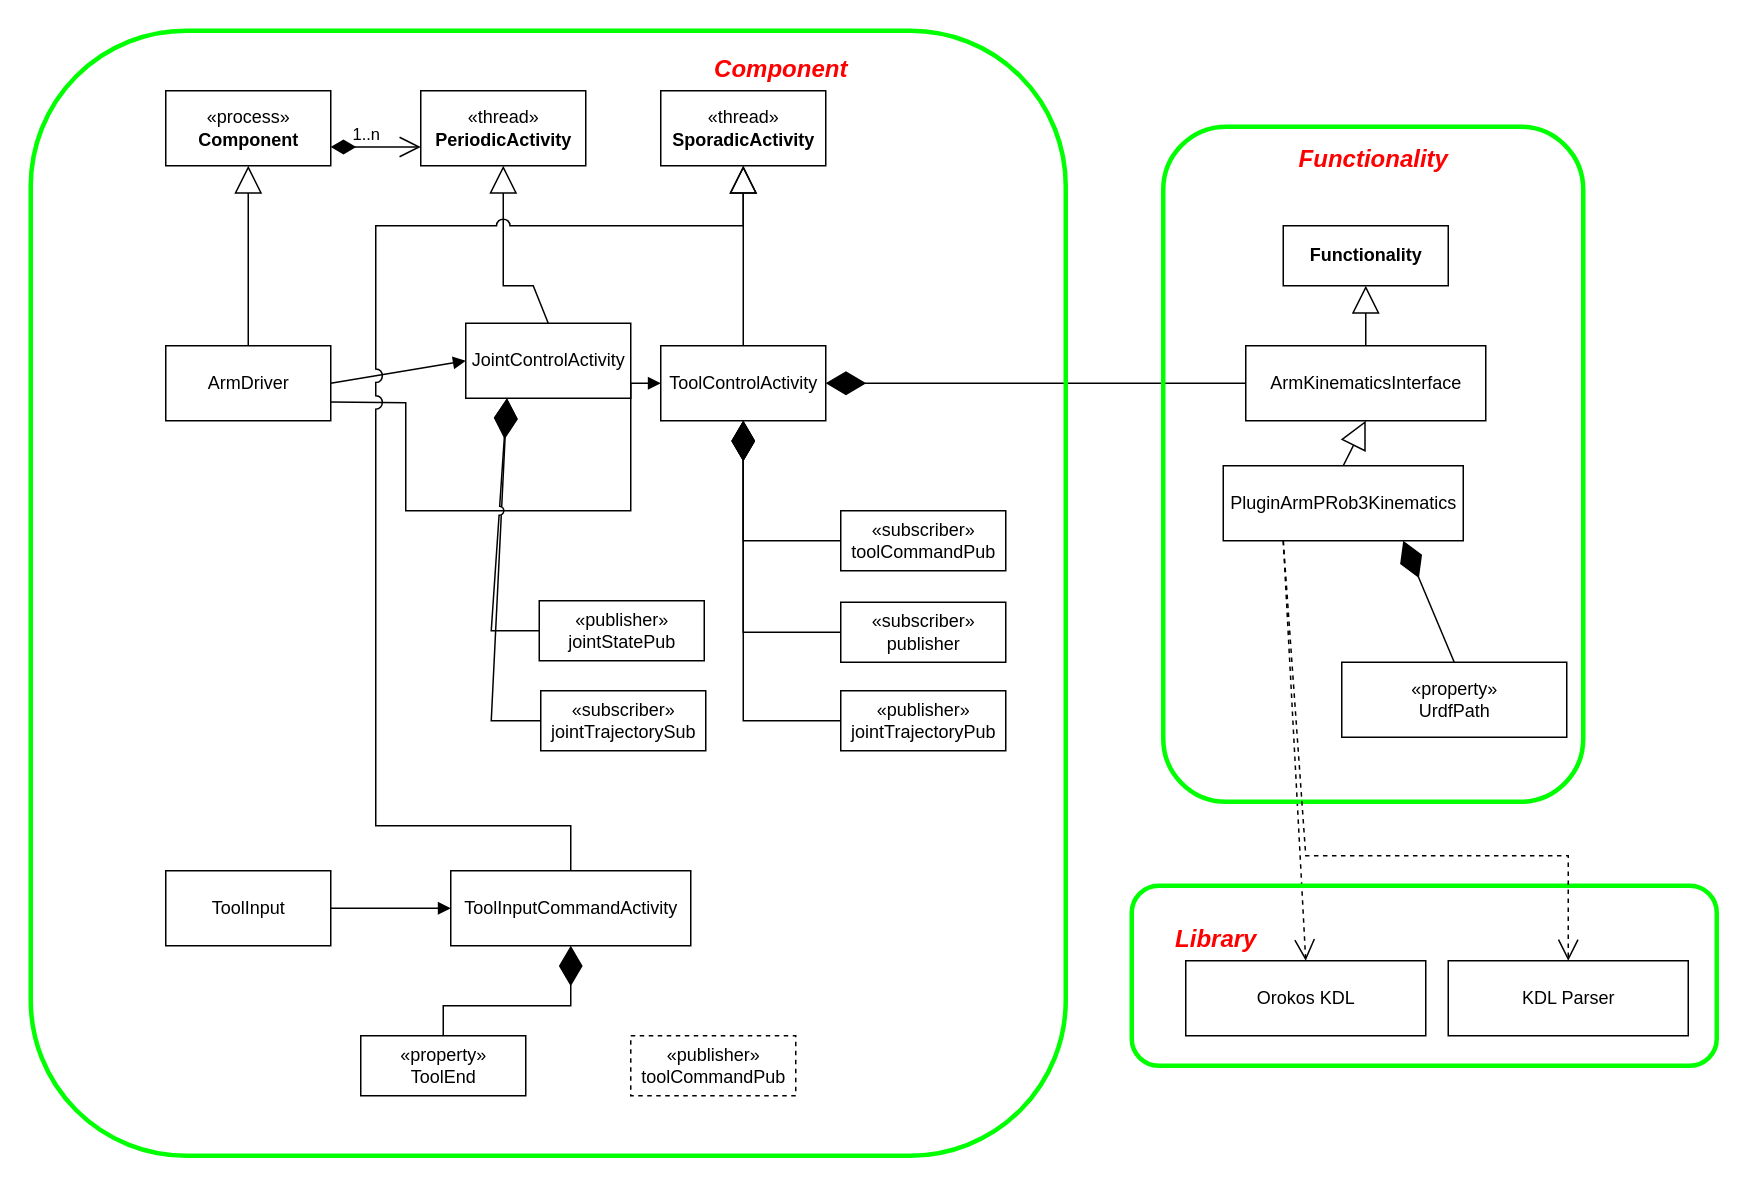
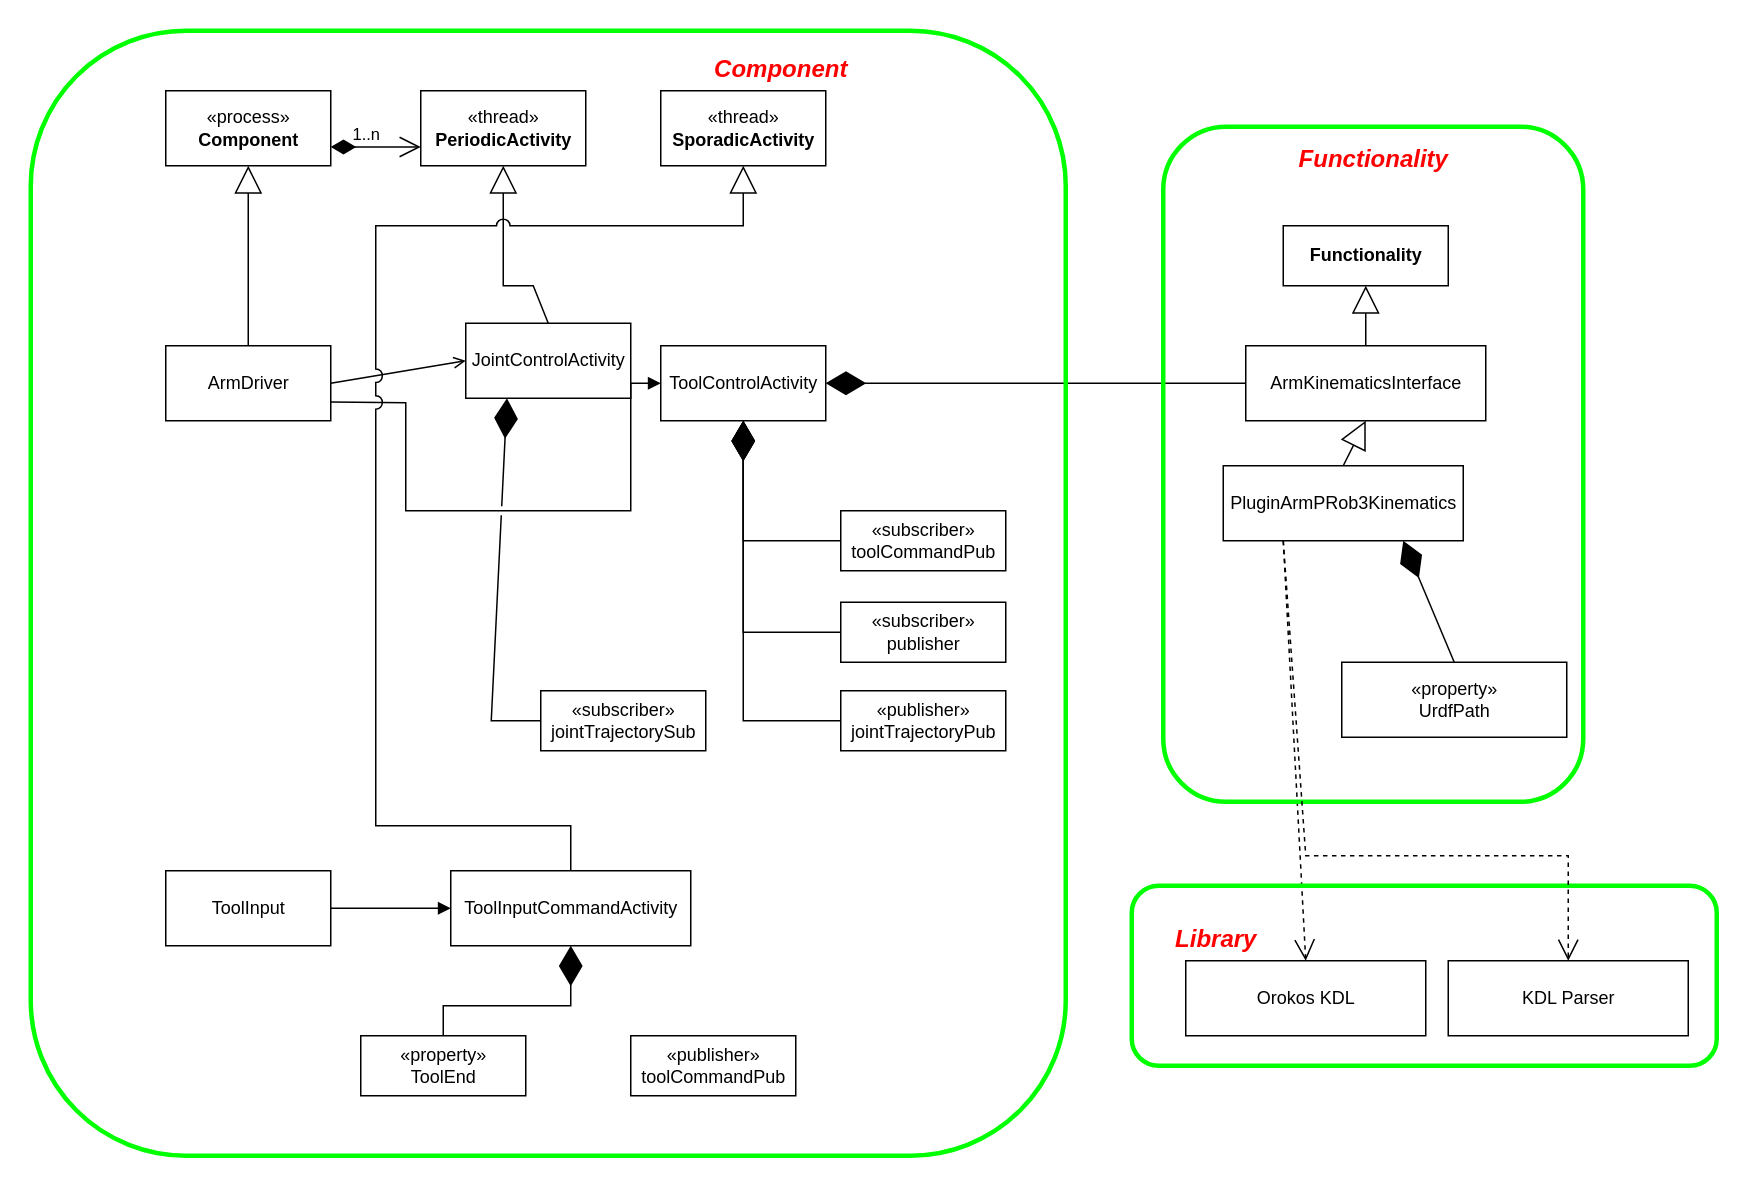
edge "ToolControlActivity" -> "«thread» SporadicActivity": removed
edge "ArmDriver" -> "JointControlActivity": arrowhead block -> open
edge "«publisher» jointStatePub" -> "JointControlActivity": removed
node "«publisher» jointStatePub": removed
node "«publisher» toolCommandPub": style dashed -> solid
